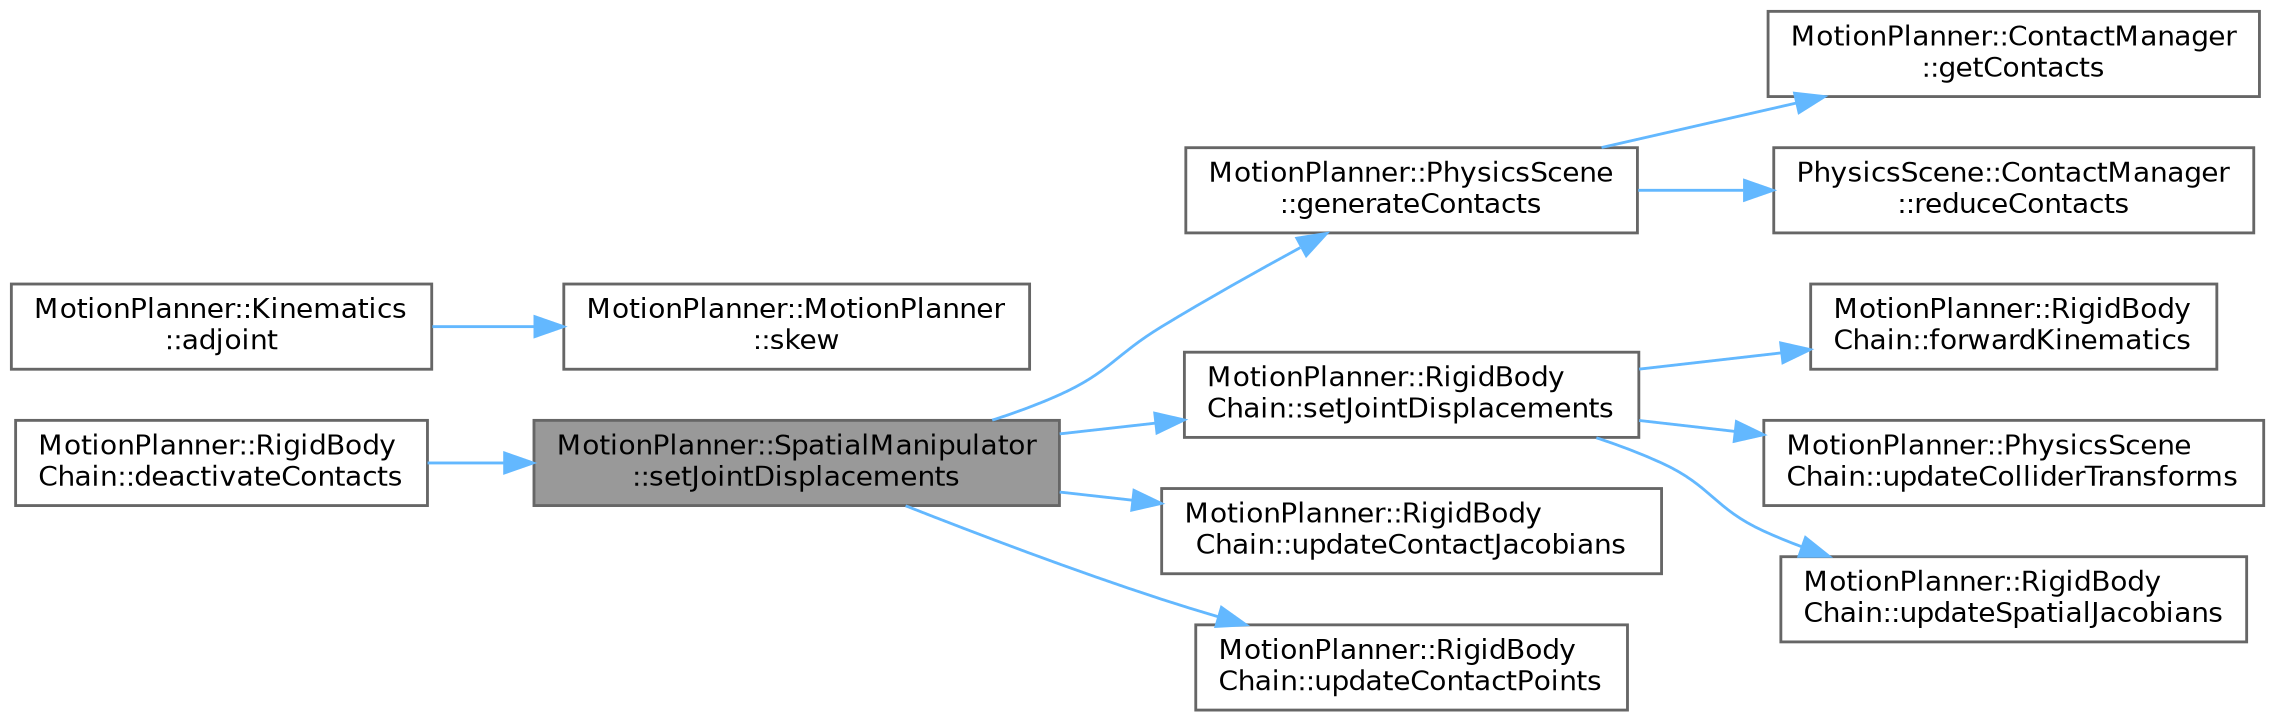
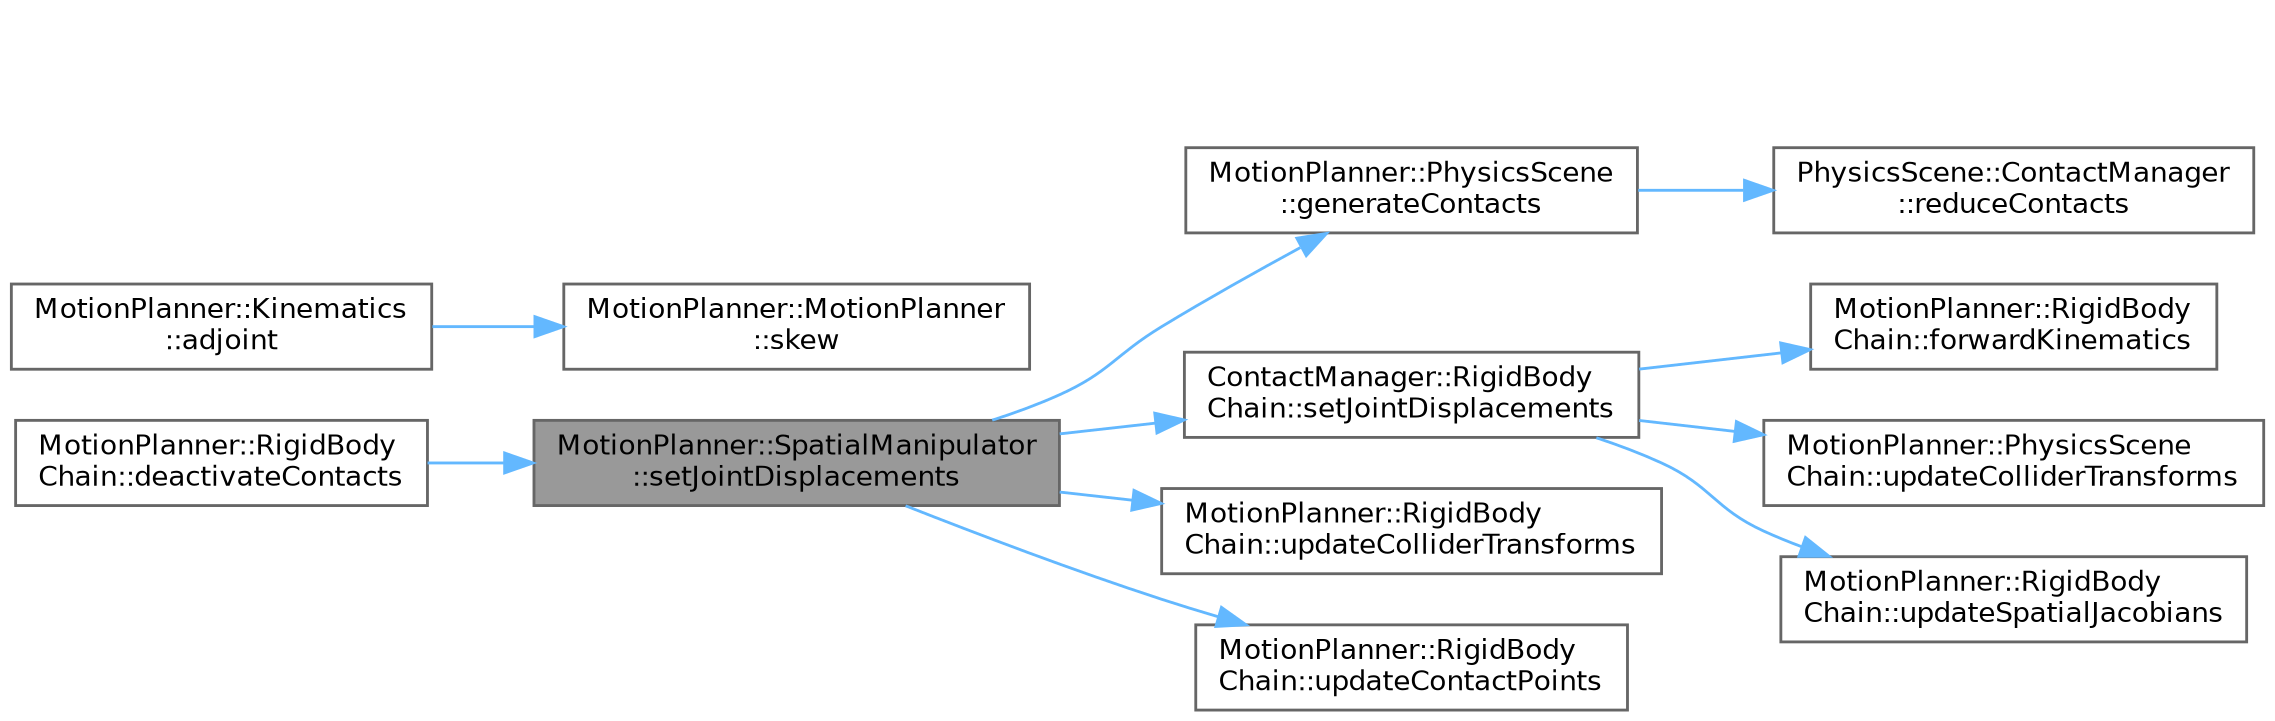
node "MotionPlanner::ContactManager ::getContacts": removed
node "MotionPlanner::RigidBody Chain::setJointDisplacements": label "MotionPlanner::RigidBody Chain::setJointDisplacements" -> "ContactManager::RigidBody Chain::setJointDisplacements"
node "MotionPlanner::RigidBody Chain::updateContactJacobians": label "MotionPlanner::RigidBody Chain::updateContactJacobians" -> "MotionPlanner::RigidBody Chain::updateColliderTransforms"
